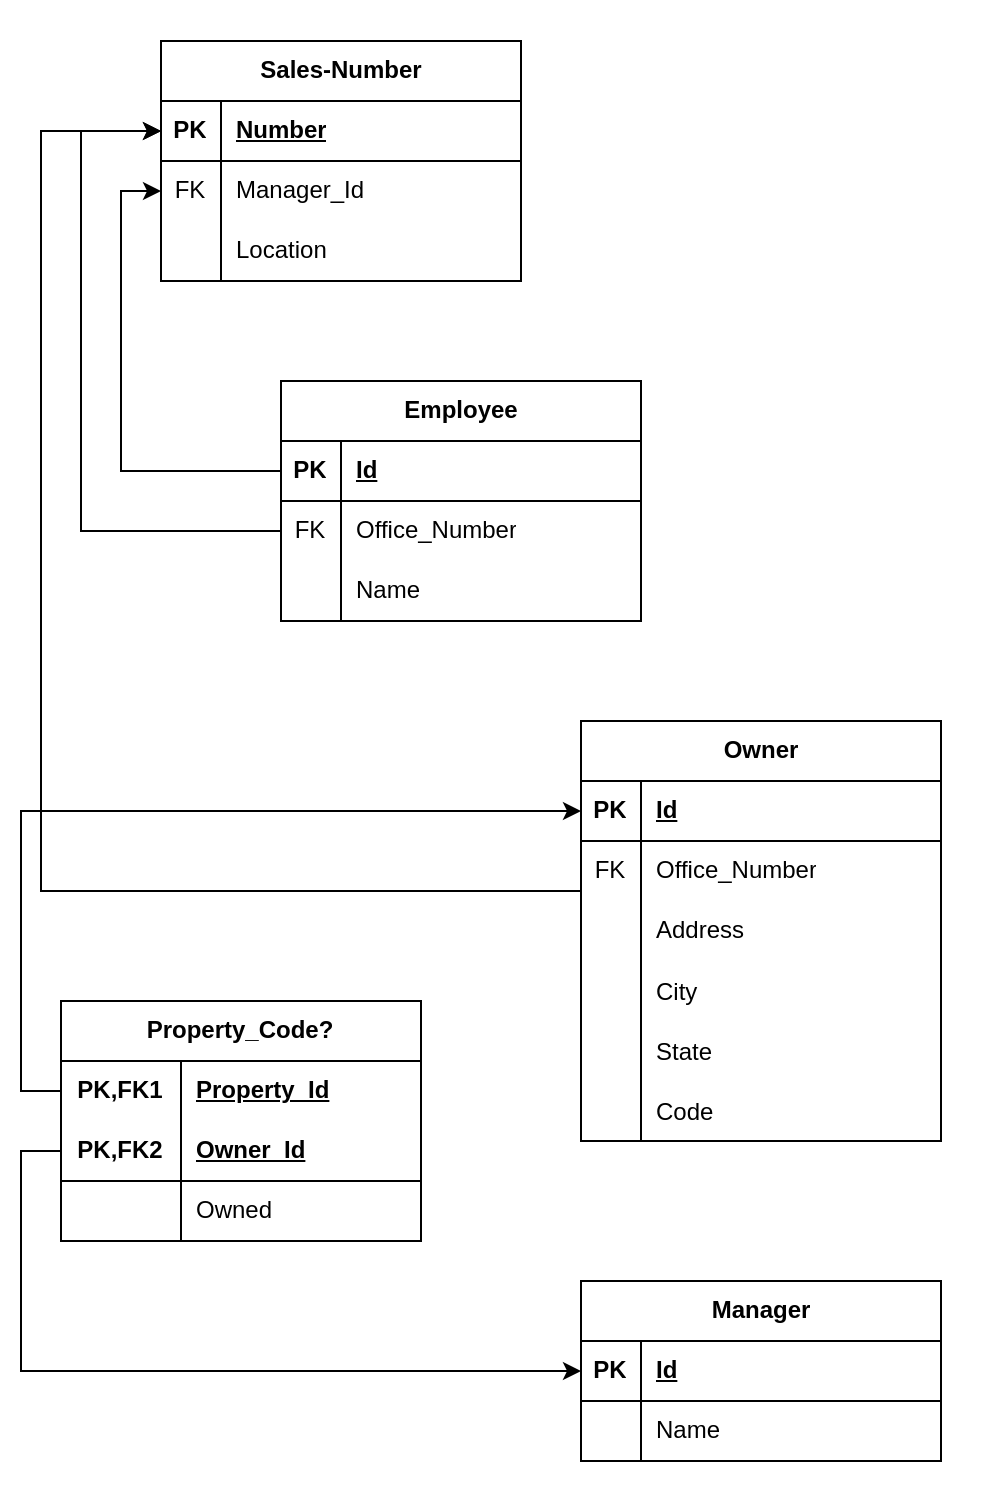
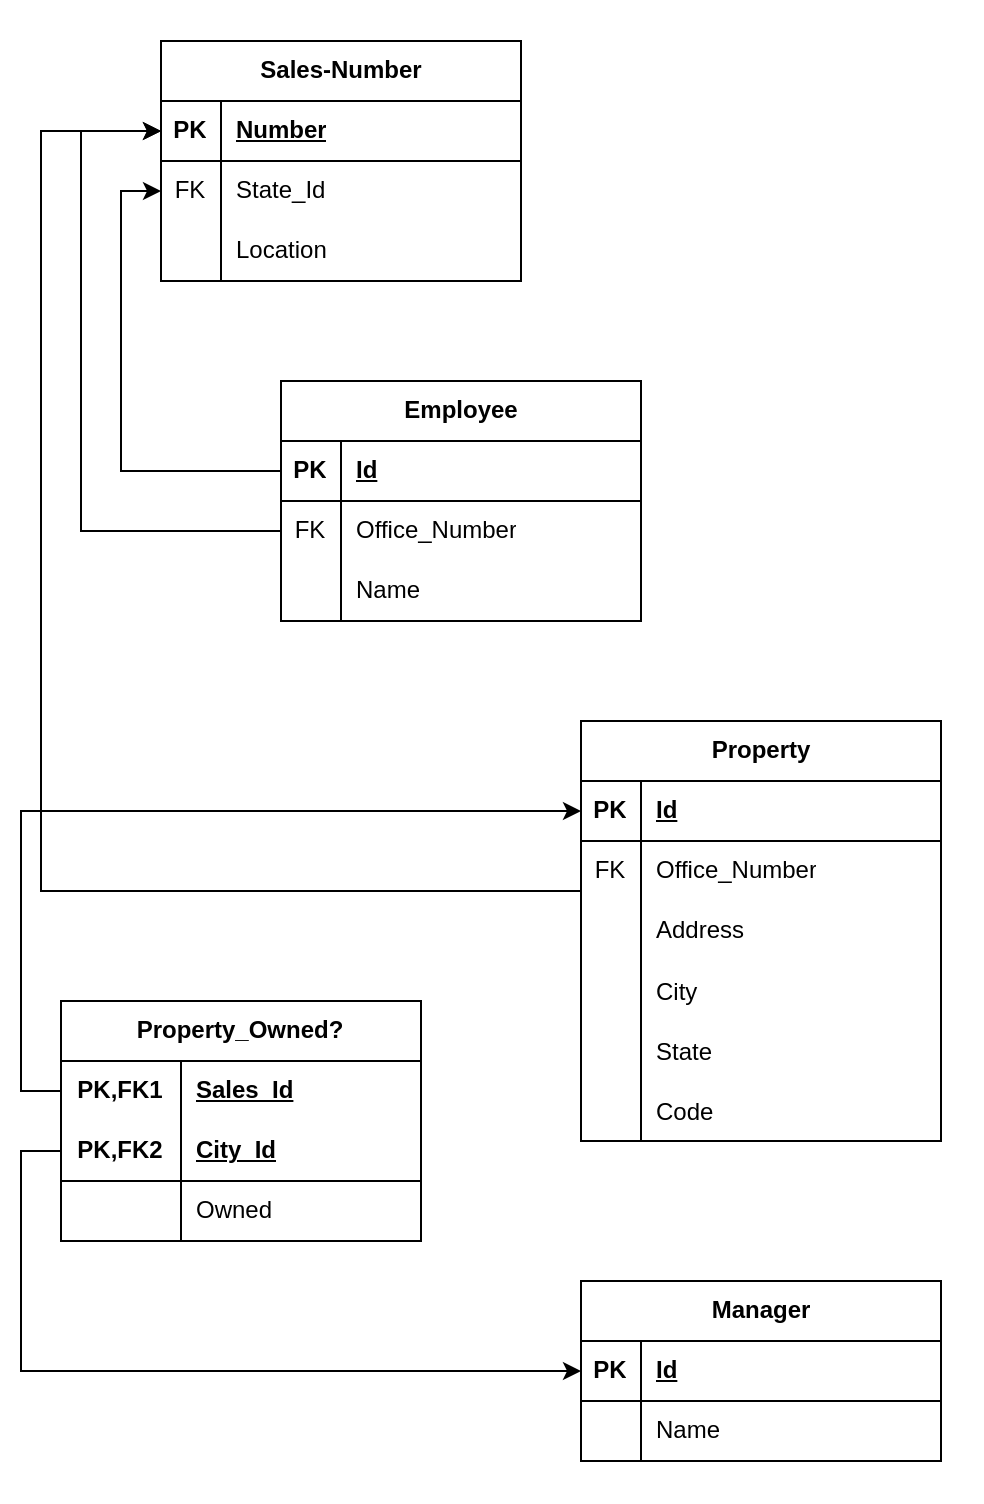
node "Manager_Id": label "Manager_Id" -> "State_Id"
node "Owner": label "Owner" -> "Property"
node "Property_Code?": label "Property_Code?" -> "Property_Owned?"
node "Property_Id": label "Property_Id" -> "Sales_Id"
node "Owner_Id": label "Owner_Id" -> "City_Id"
